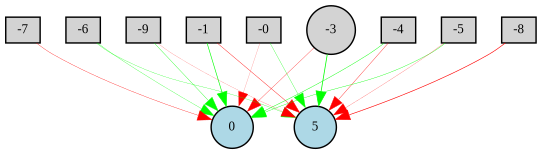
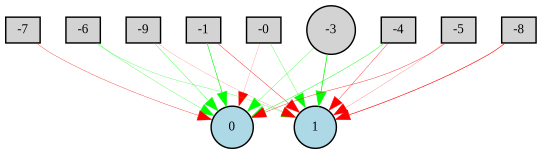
edge "-5" -> "0": color green -> red
edge "-3" -> "0": color red -> green
node "5": label "5" -> "1"
